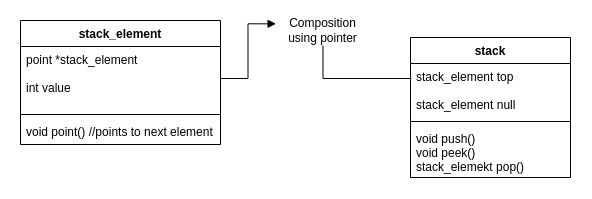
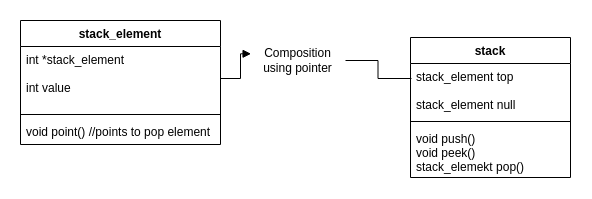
node "Composition using pointer": moved (323, 31) -> (298, 61)
node "point *stack_element int value": label "point *stack_element int value" -> "int *stack_element int value"
node "void point() //points to next element": label "void point() //points to next element" -> "void point() //points to pop element"
